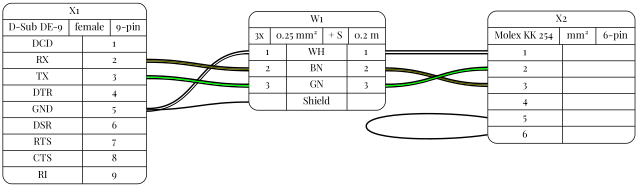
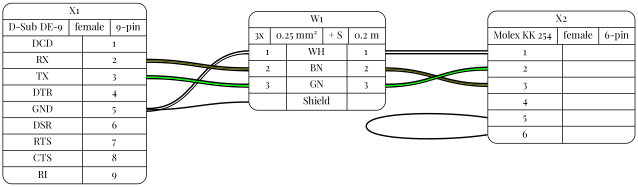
node "X2": text "mm²" -> "female"
